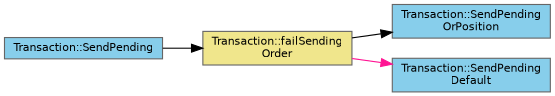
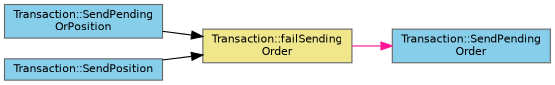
edge "Transaction::failSending Order" -> "Transaction::SendPending OrPosition": reversed
node "Transaction::SendPending": label "Transaction::SendPending" -> "Transaction::SendPosition"
node "Transaction::SendPending Default": label "Transaction::SendPending Default" -> "Transaction::SendPending Order"
